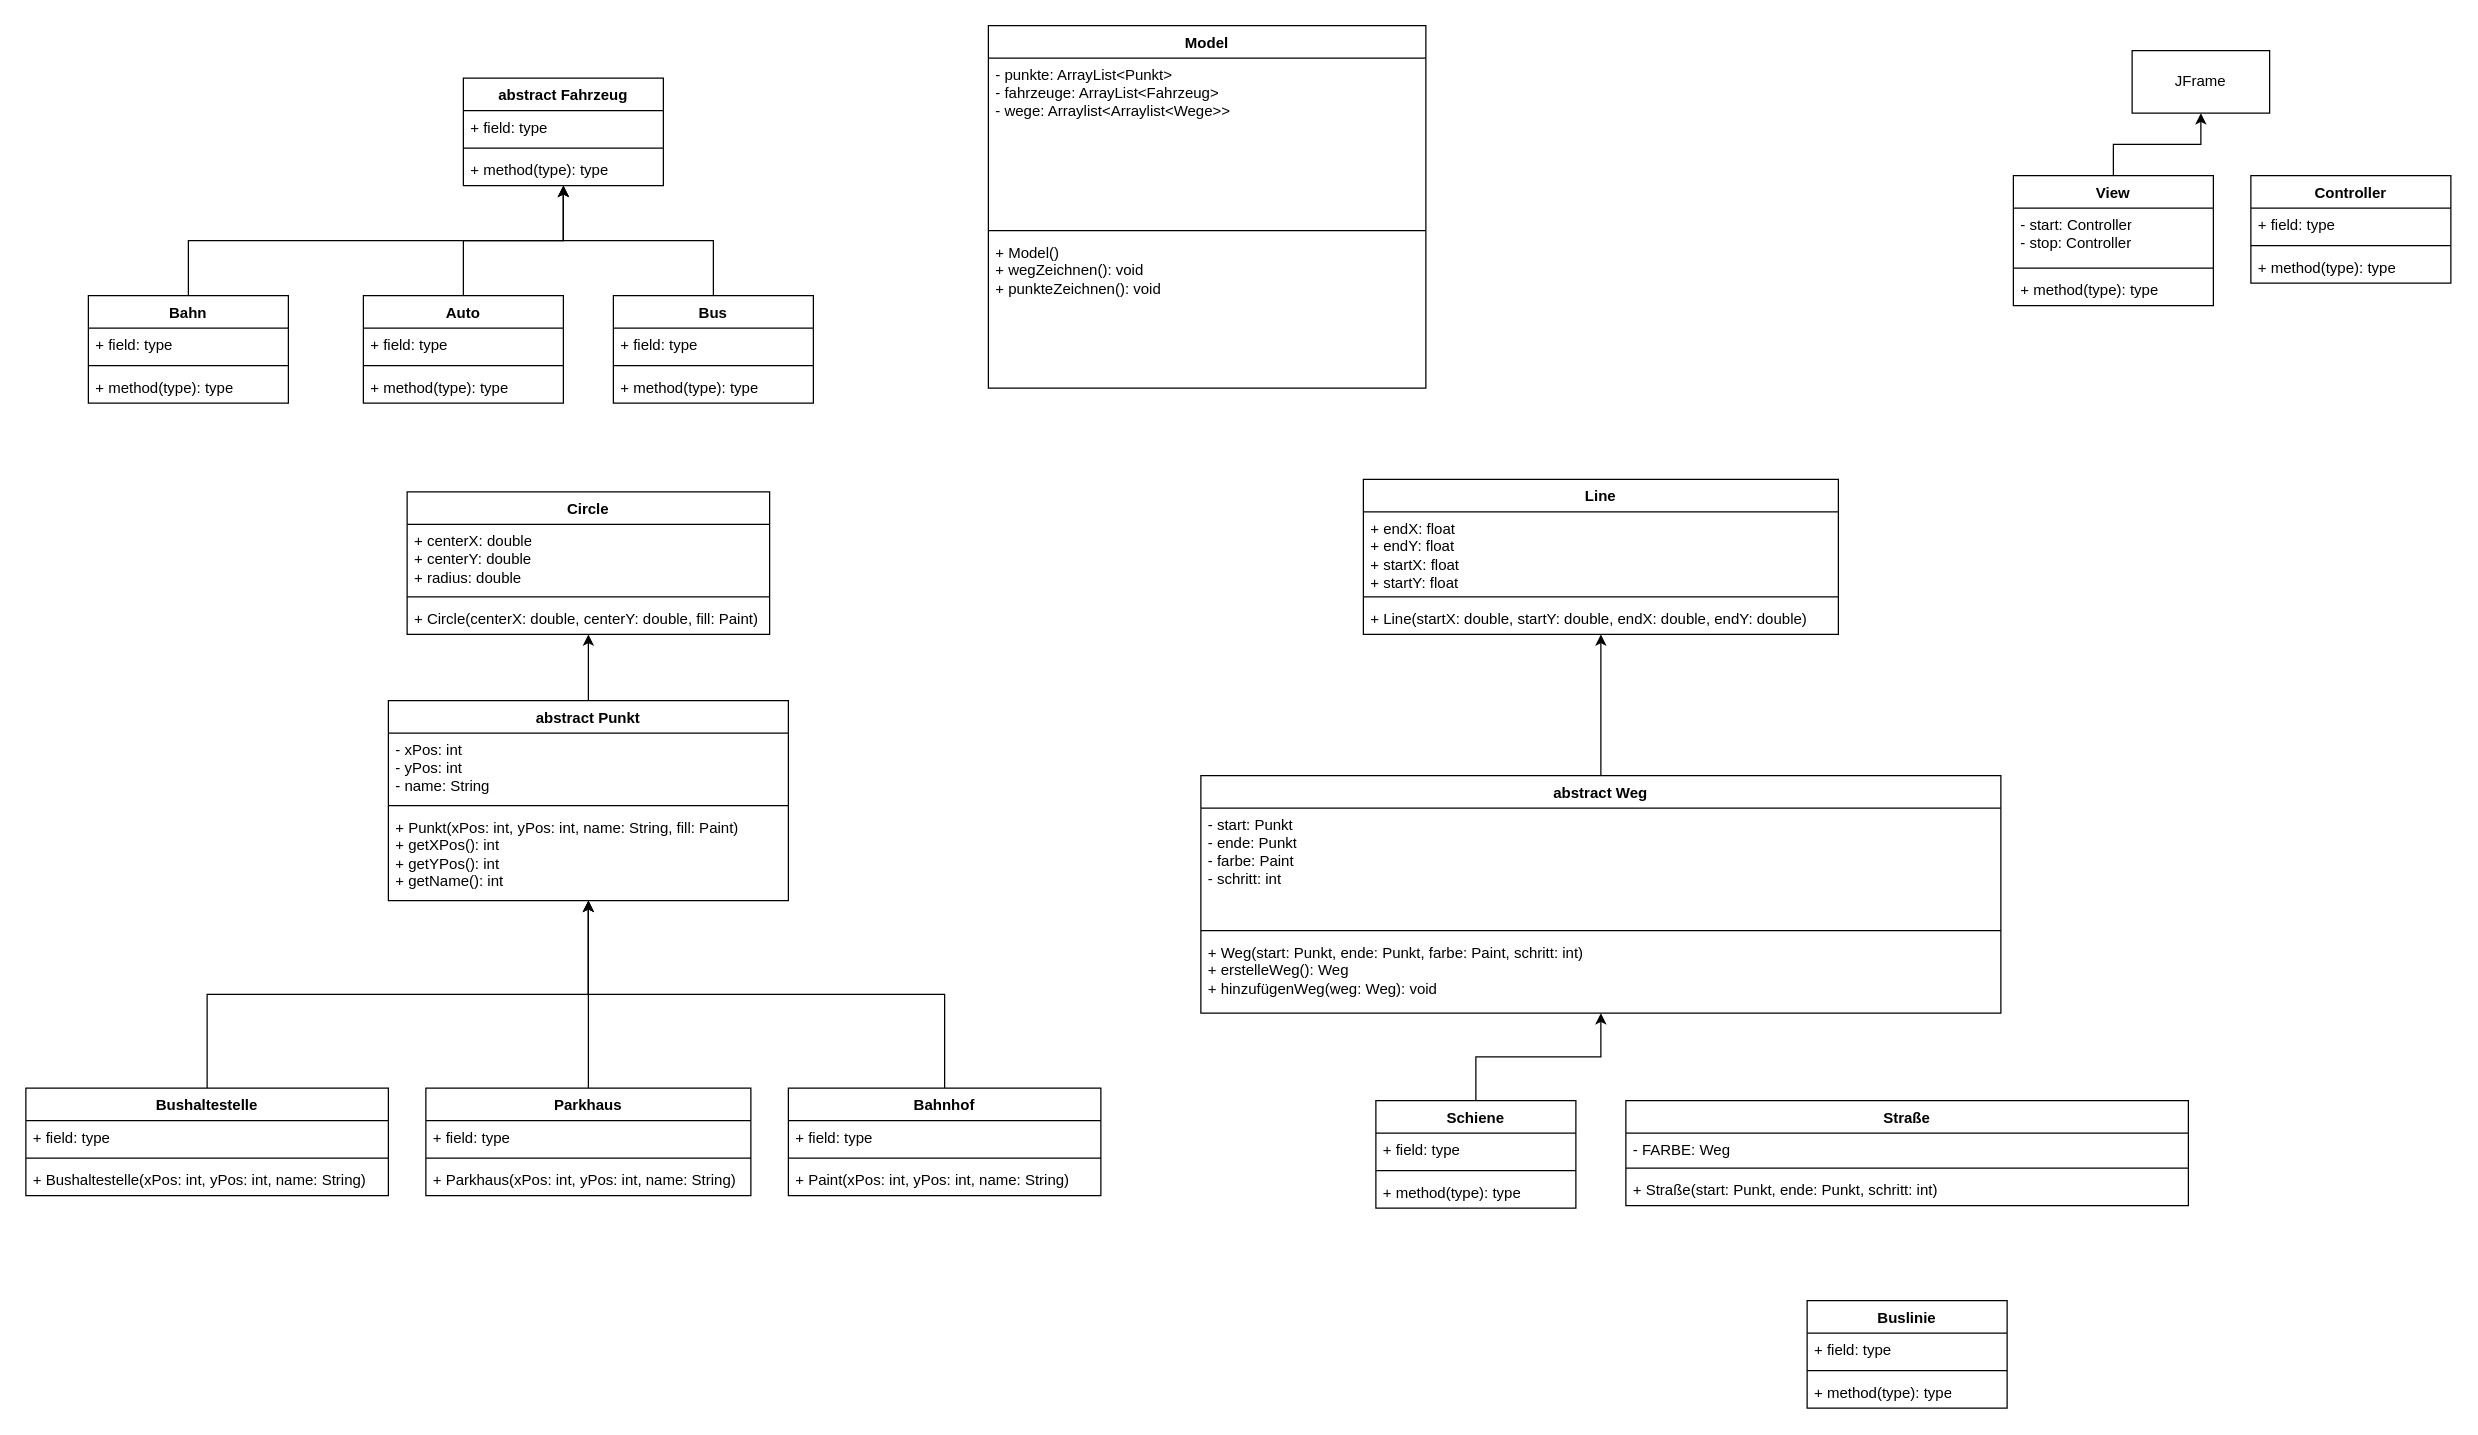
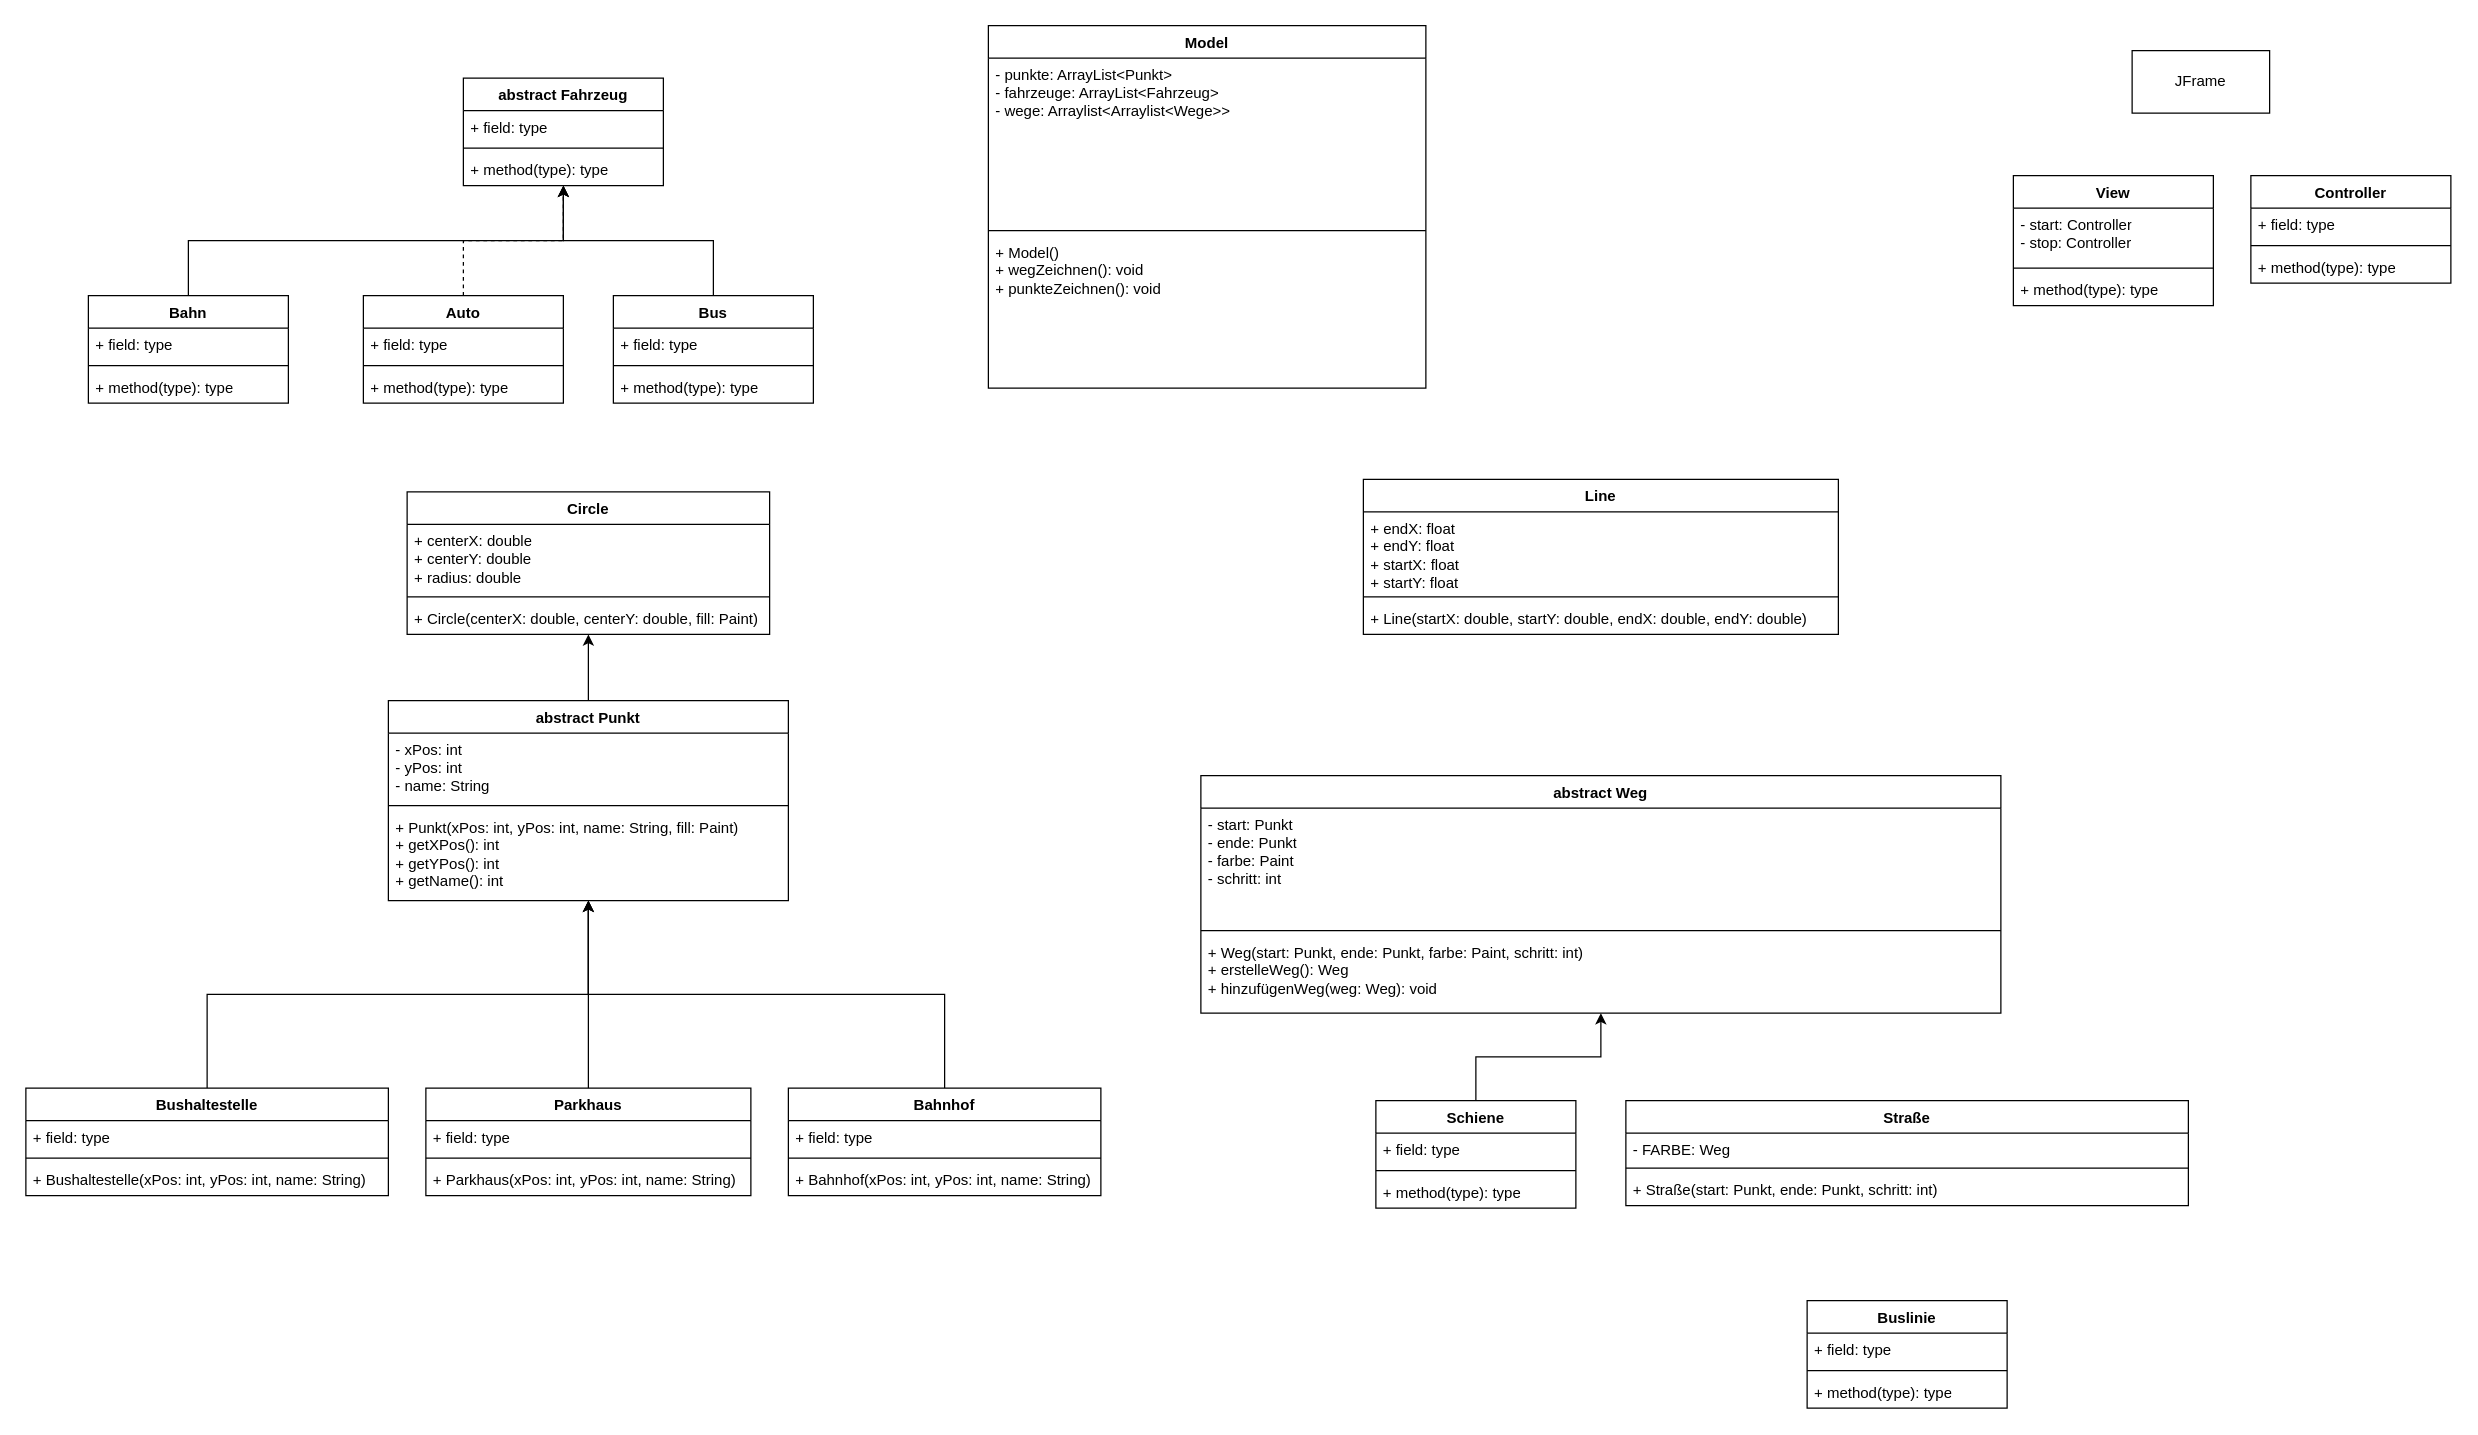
edge "View" -> "JFrame": removed
edge "Auto" -> "abstract Fahrzeug": style solid -> dashed
edge "abstract Weg" -> "Line": removed
node "+ Paint(xPos: int, yPos: int, name: String)": label "+ Paint(xPos: int, yPos: int, name: String)" -> "+ Bahnhof(xPos: int, yPos: int, name: String)"
